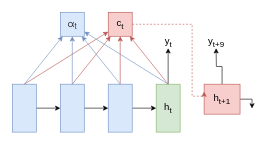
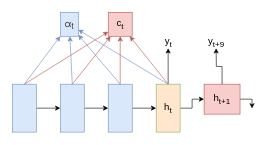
node "αt": size 24x24 -> 18x24
edge "ct" -> "ht+1": removed
edge "ht" -> "ht+1": added
node "ht": fillcolor #d5e8d4 -> #ffe6cc
